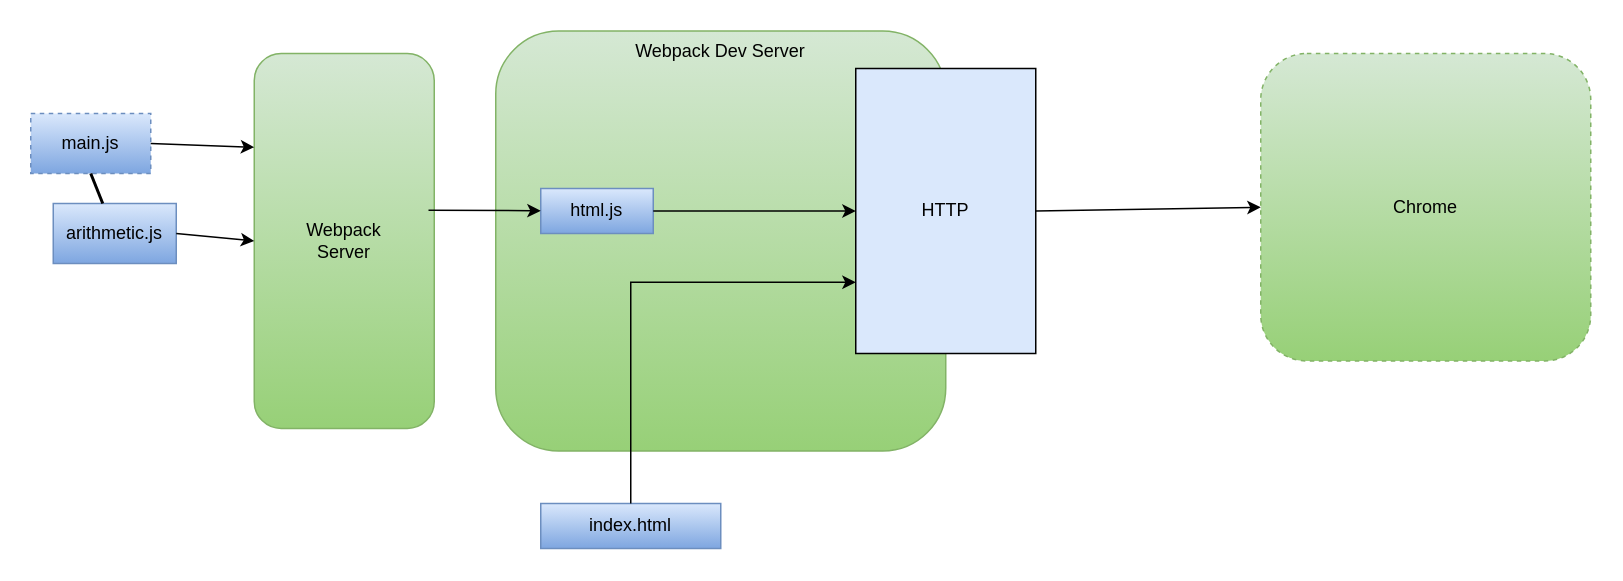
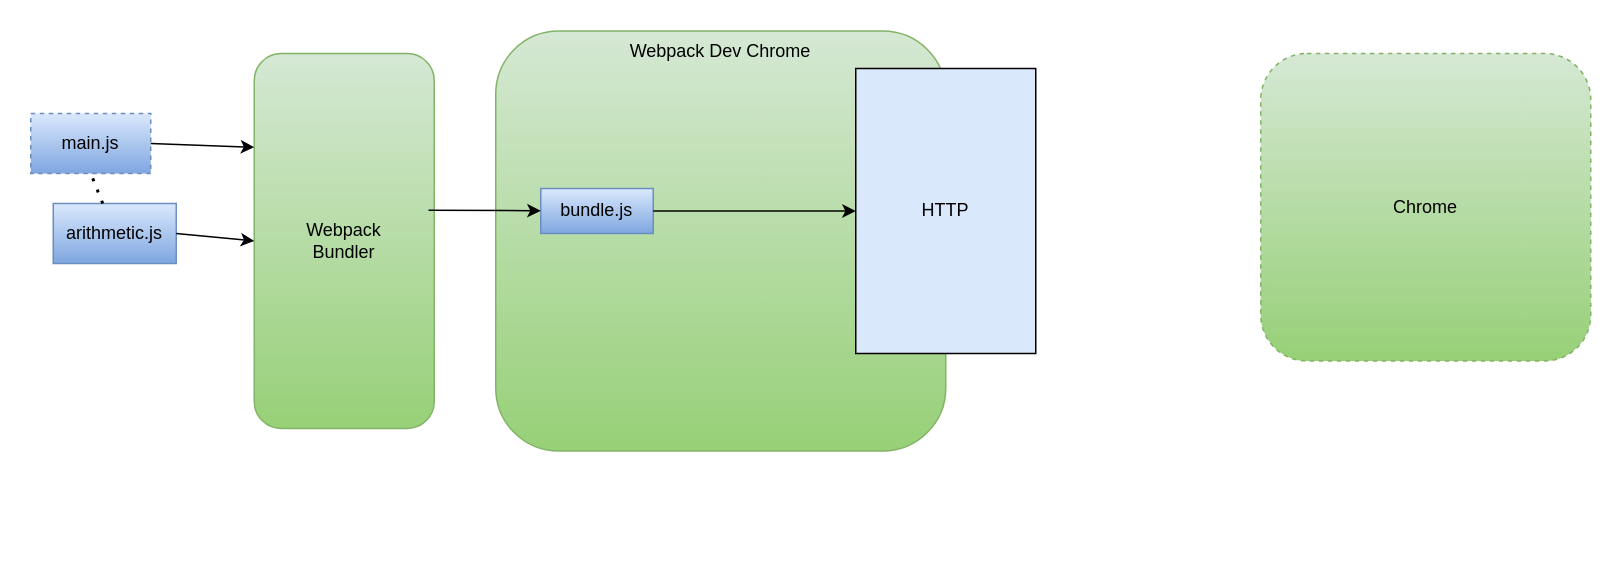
node "Webpack Dev Server": label "Webpack Dev Server" -> "Webpack Dev Chrome"
edge "main.js" -- "arithmetic.js": style solid -> dashed
edge "HTTP" -> "Chrome": removed
node "html.js": label "html.js" -> "bundle.js"
node "Webpack Server": label "Webpack Server" -> "Webpack Bundler"
edge "index.html" -> "HTTP": removed
node "index.html": removed
